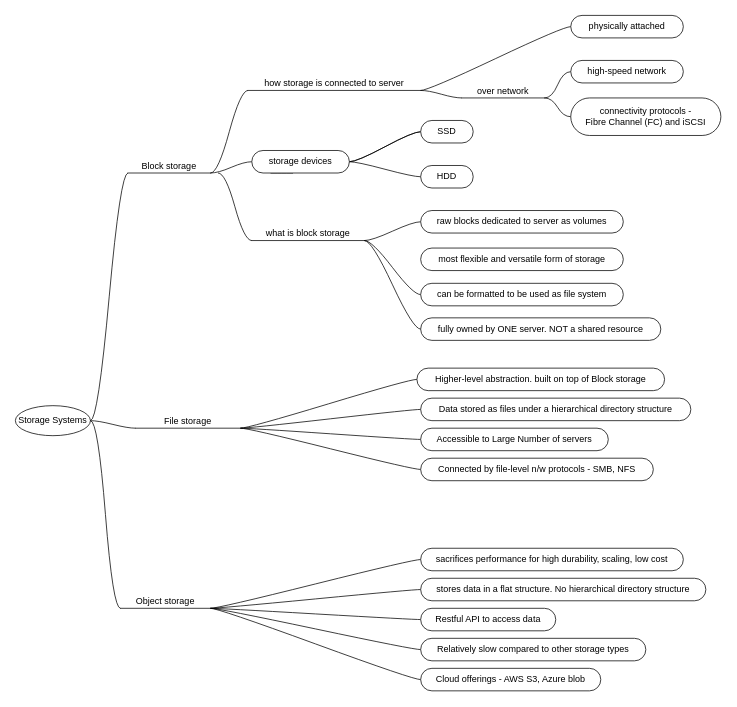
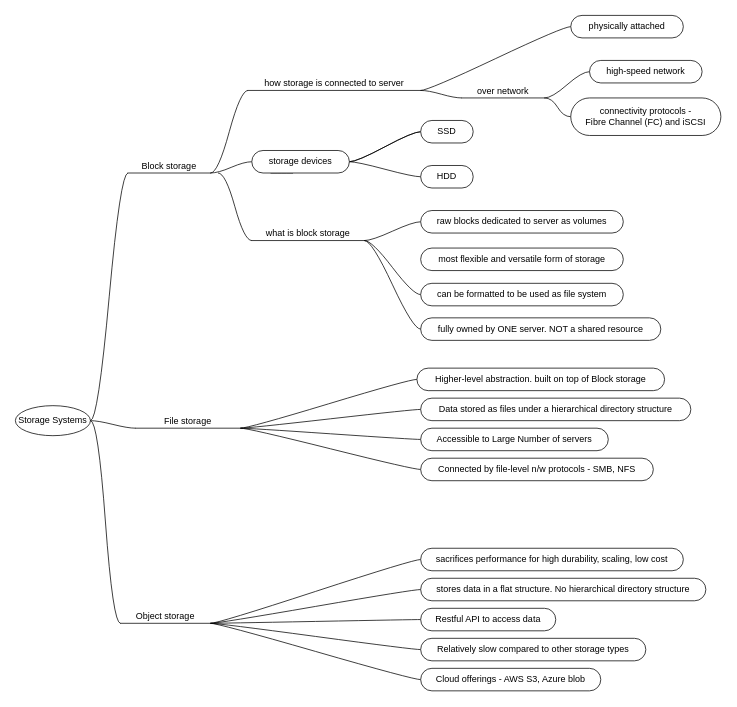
node "high-speed network": moved (627, 72) -> (645, 72)
node "Object storage": moved (165, 597) -> (165, 612)
